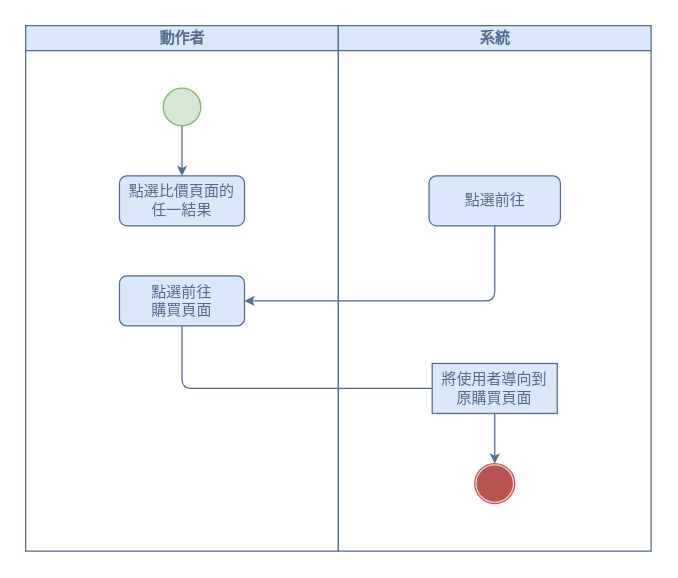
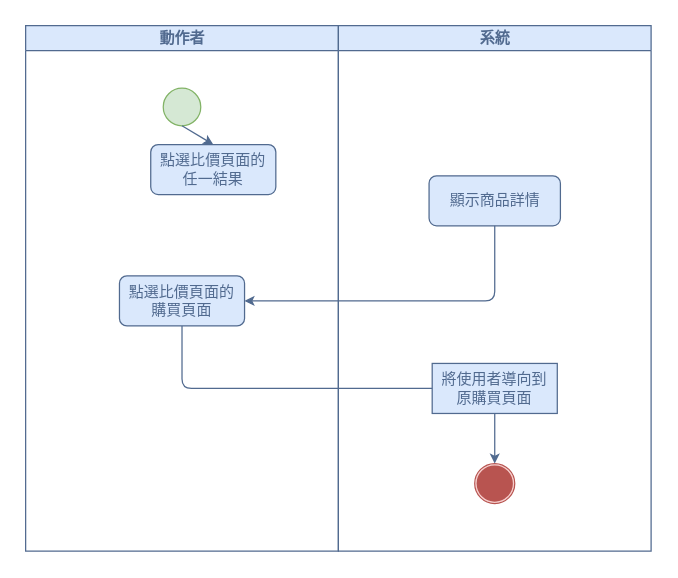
node "點選比價頁面的 任一結果": moved (182, 201) -> (213, 169)
node "點選前往": label "點選前往" -> "顯示商品詳情"
node "點選前往 購買頁面": label "點選前往 購買頁面" -> "點選比價頁面的 購買頁面"
